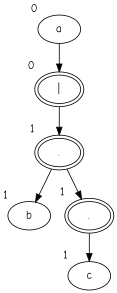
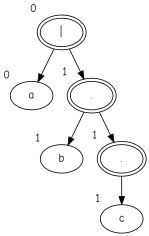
edge "a 0" -> "| 0": reversed
